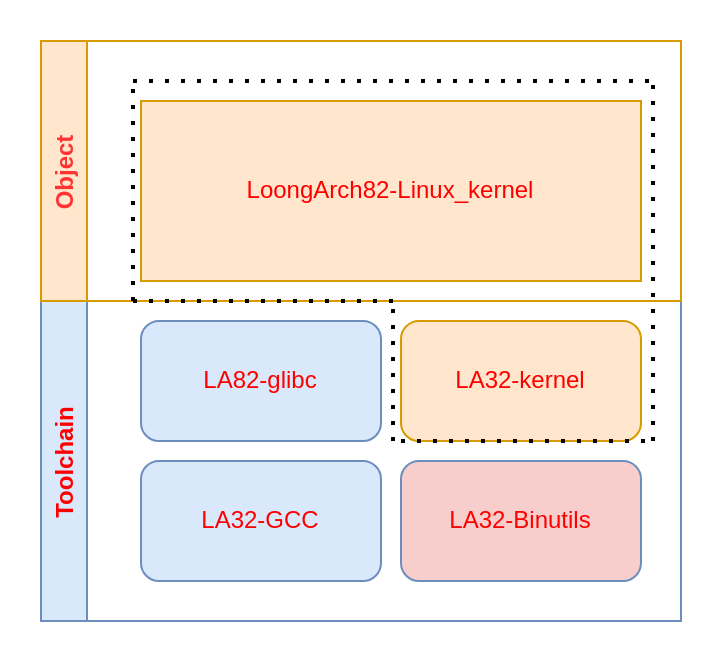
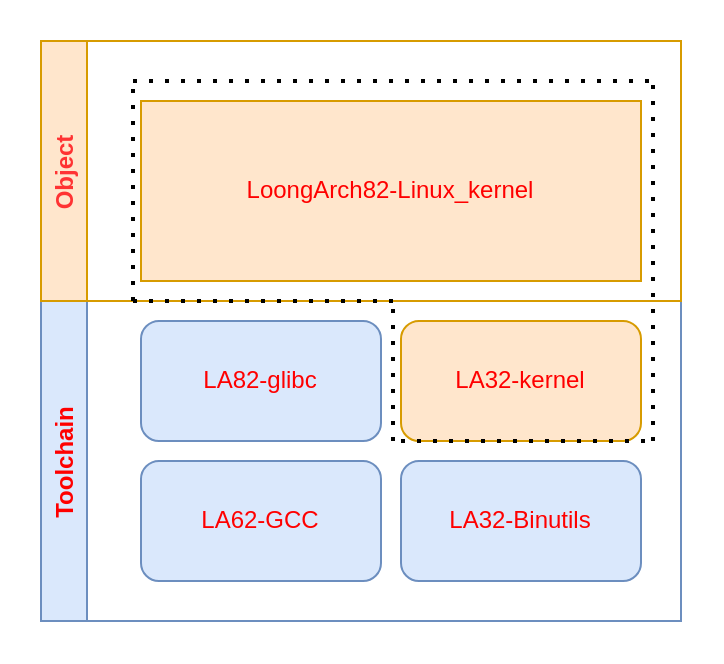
node "LA32-GCC": label "LA32-GCC" -> "LA62-GCC"
node "LA32-Binutils": fillcolor #f8cecc -> #dae8fc
